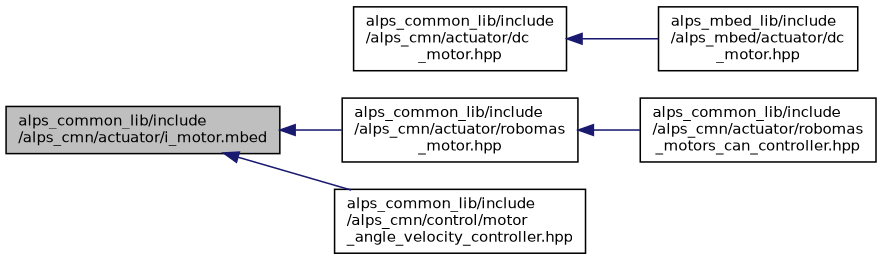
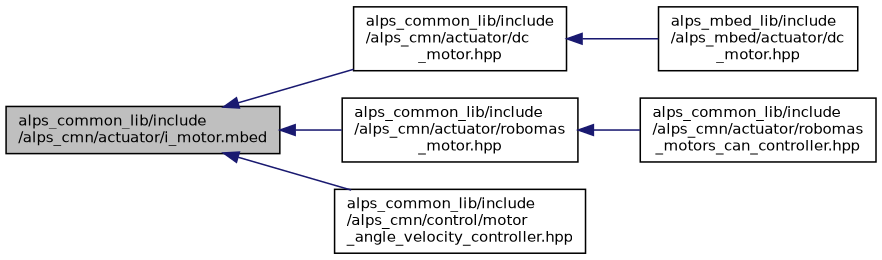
edge "alps_common_lib/include /alps_cmn/actuator/dc _motor.hpp" -> "alps_common_lib/include /alps_cmn/actuator/i_motor.mbed": added
